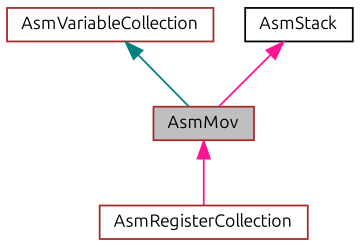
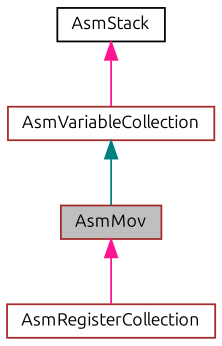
edge "AsmMov" -> "AsmStack": now "AsmVariableCollection" -> "AsmStack"
